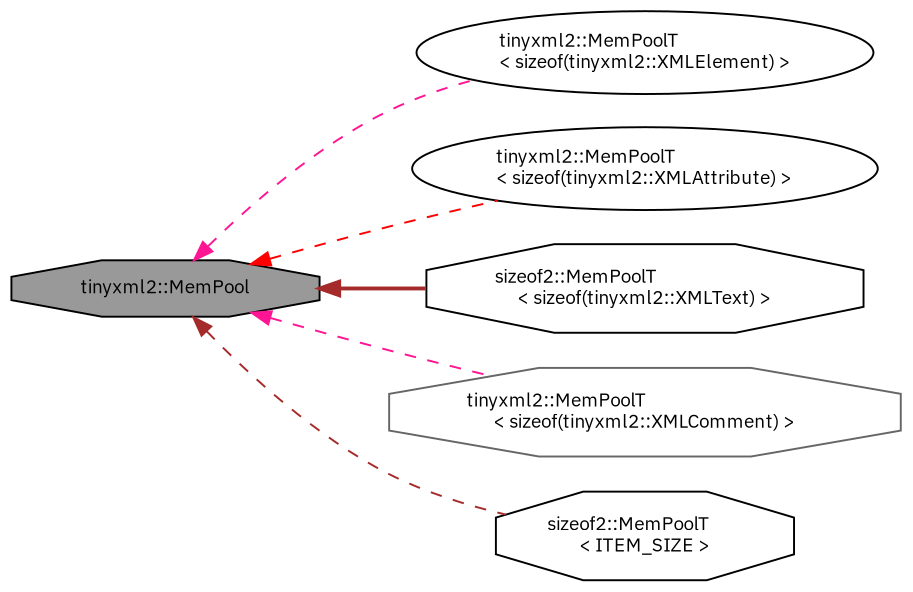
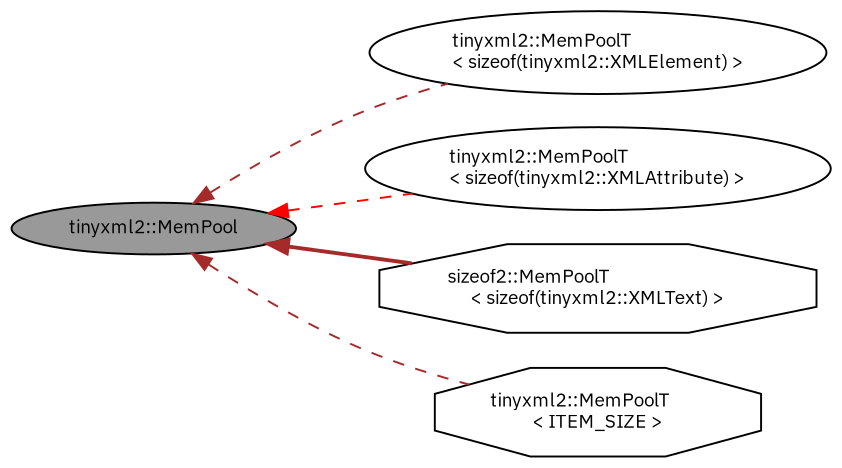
edge "tinyxml2::MemPoolT < sizeof(tinyxml2::XMLElement) >" -> "tinyxml2::MemPool": color deeppink -> brown
node "tinyxml2::MemPool": shape octagon -> ellipse
node "tinyxml2::MemPoolT < sizeof(tinyxml2::XMLComment) >": removed
node "sizeof2::MemPoolT < ITEM_SIZE >": label "sizeof2::MemPoolT < ITEM_SIZE >" -> "tinyxml2::MemPoolT < ITEM_SIZE >"
